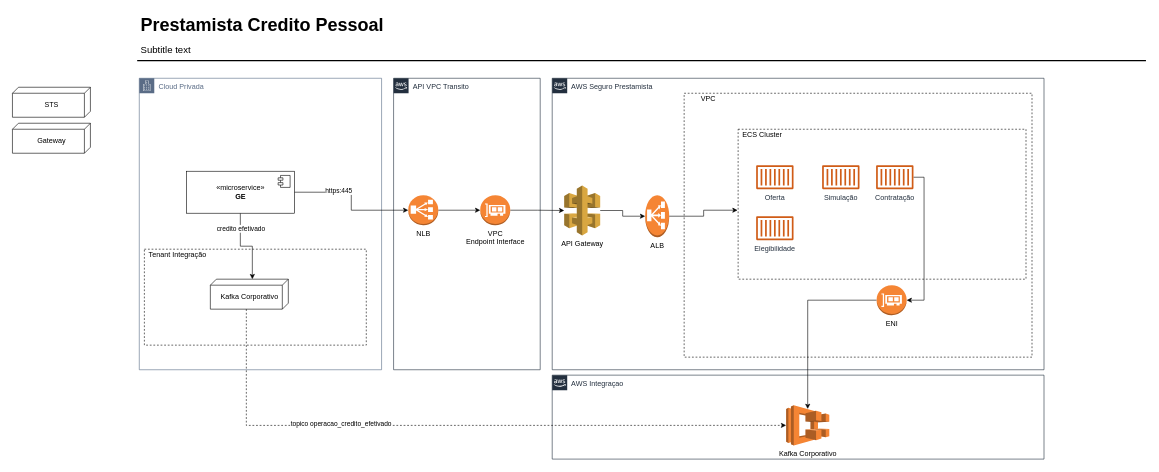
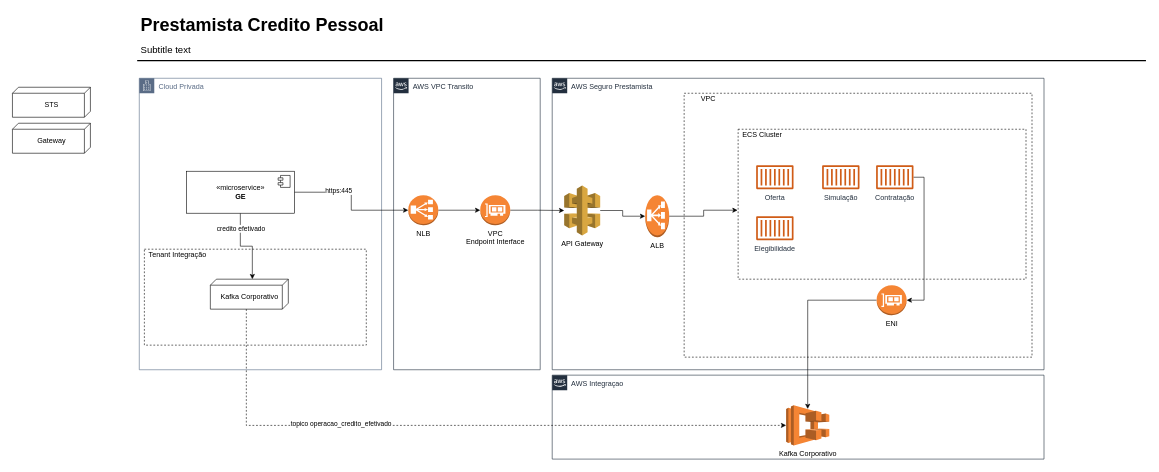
node "API VPC Transito": label "API VPC Transito" -> "AWS VPC Transito"
